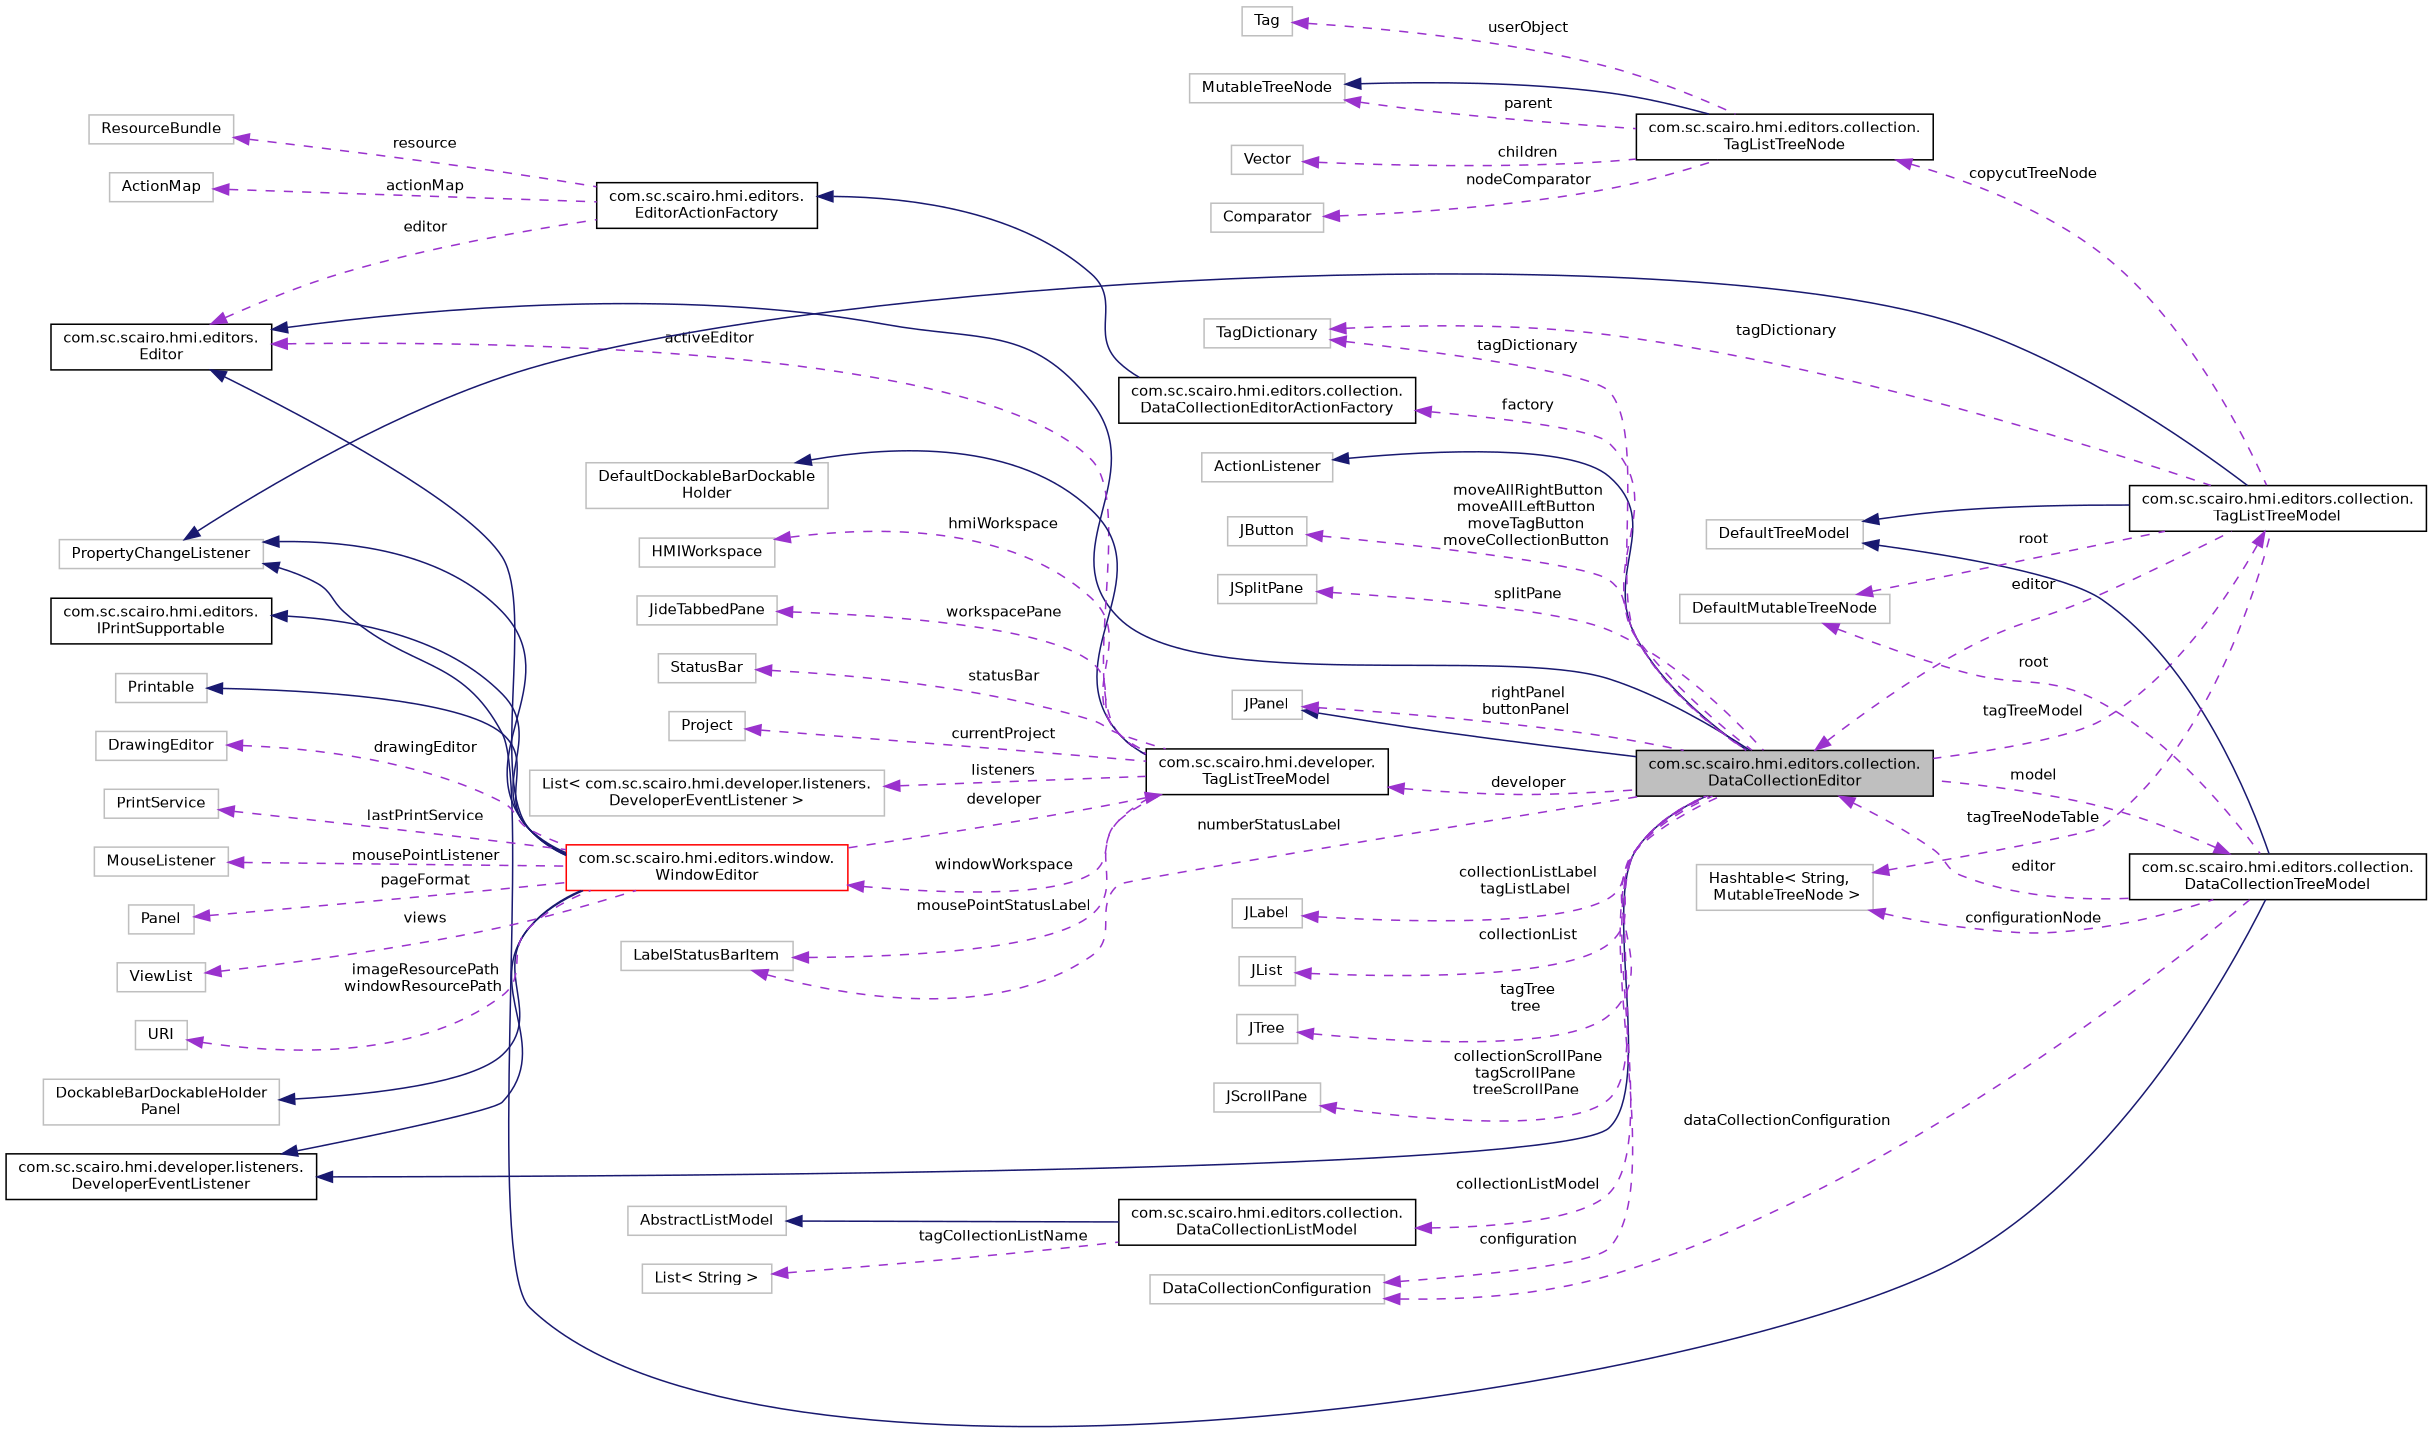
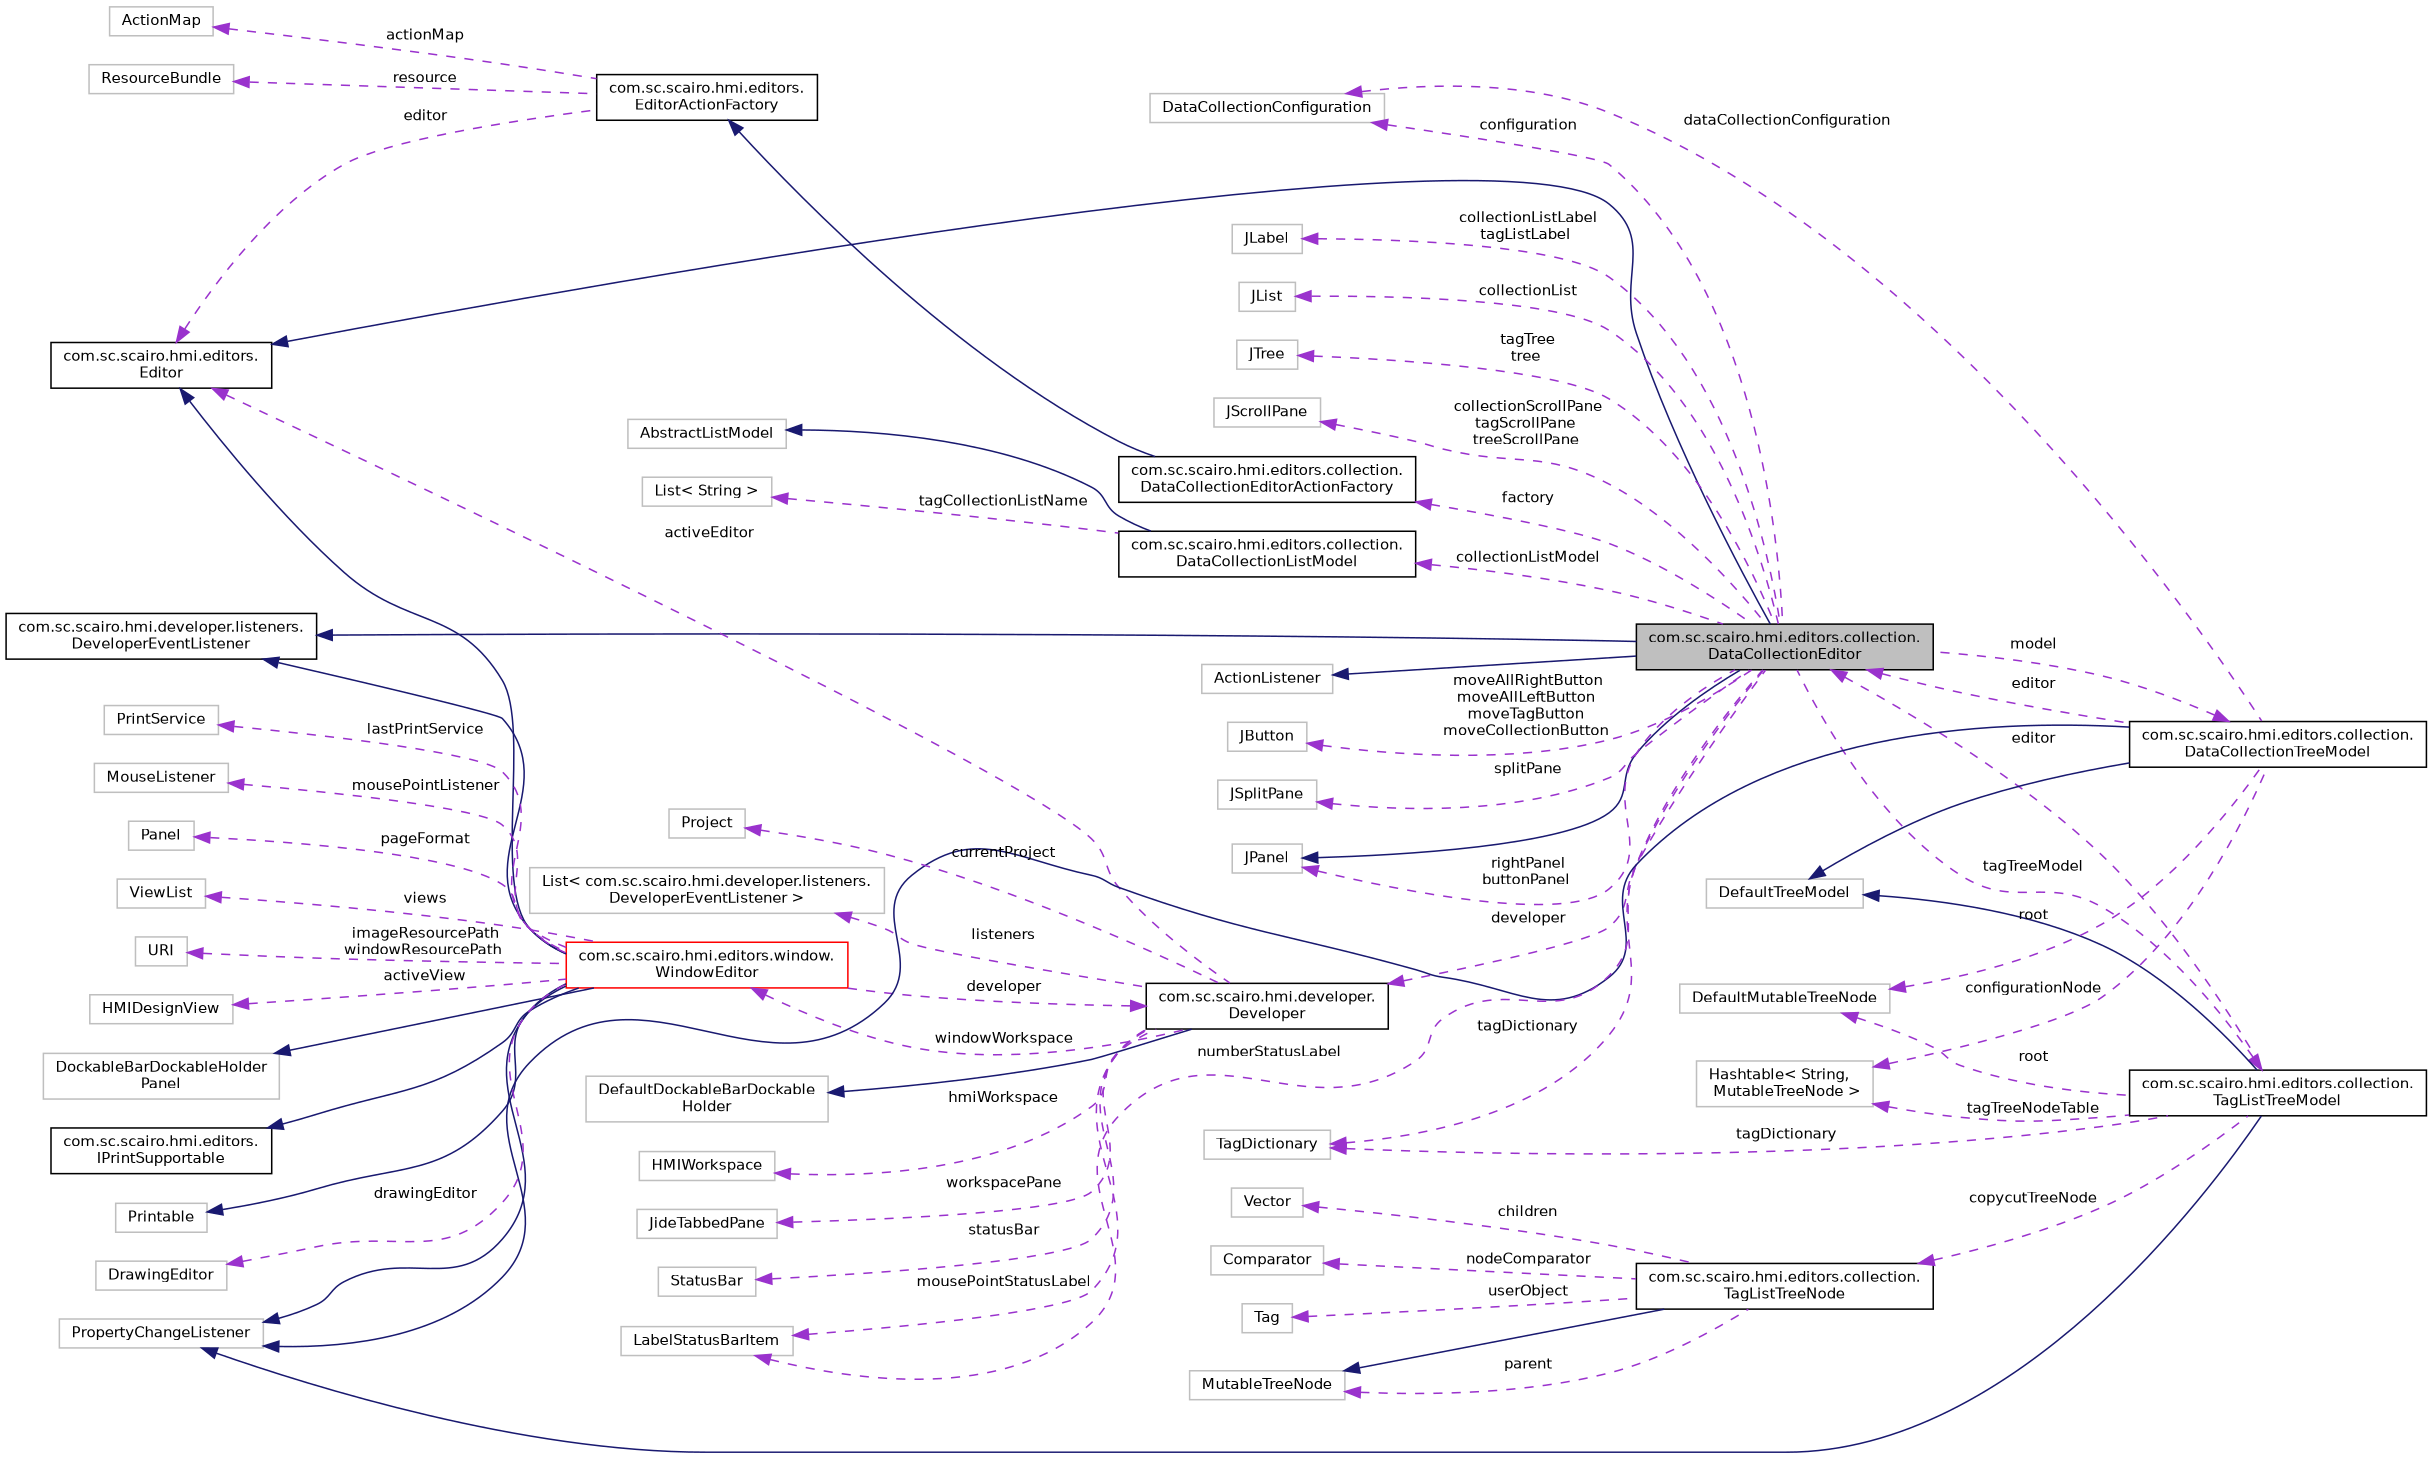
node "com.sc.scairo.hmi.developer. TagListTreeModel": label "com.sc.scairo.hmi.developer. TagListTreeModel" -> "com.sc.scairo.hmi.developer. Developer"
node "HMIDesignView": added
